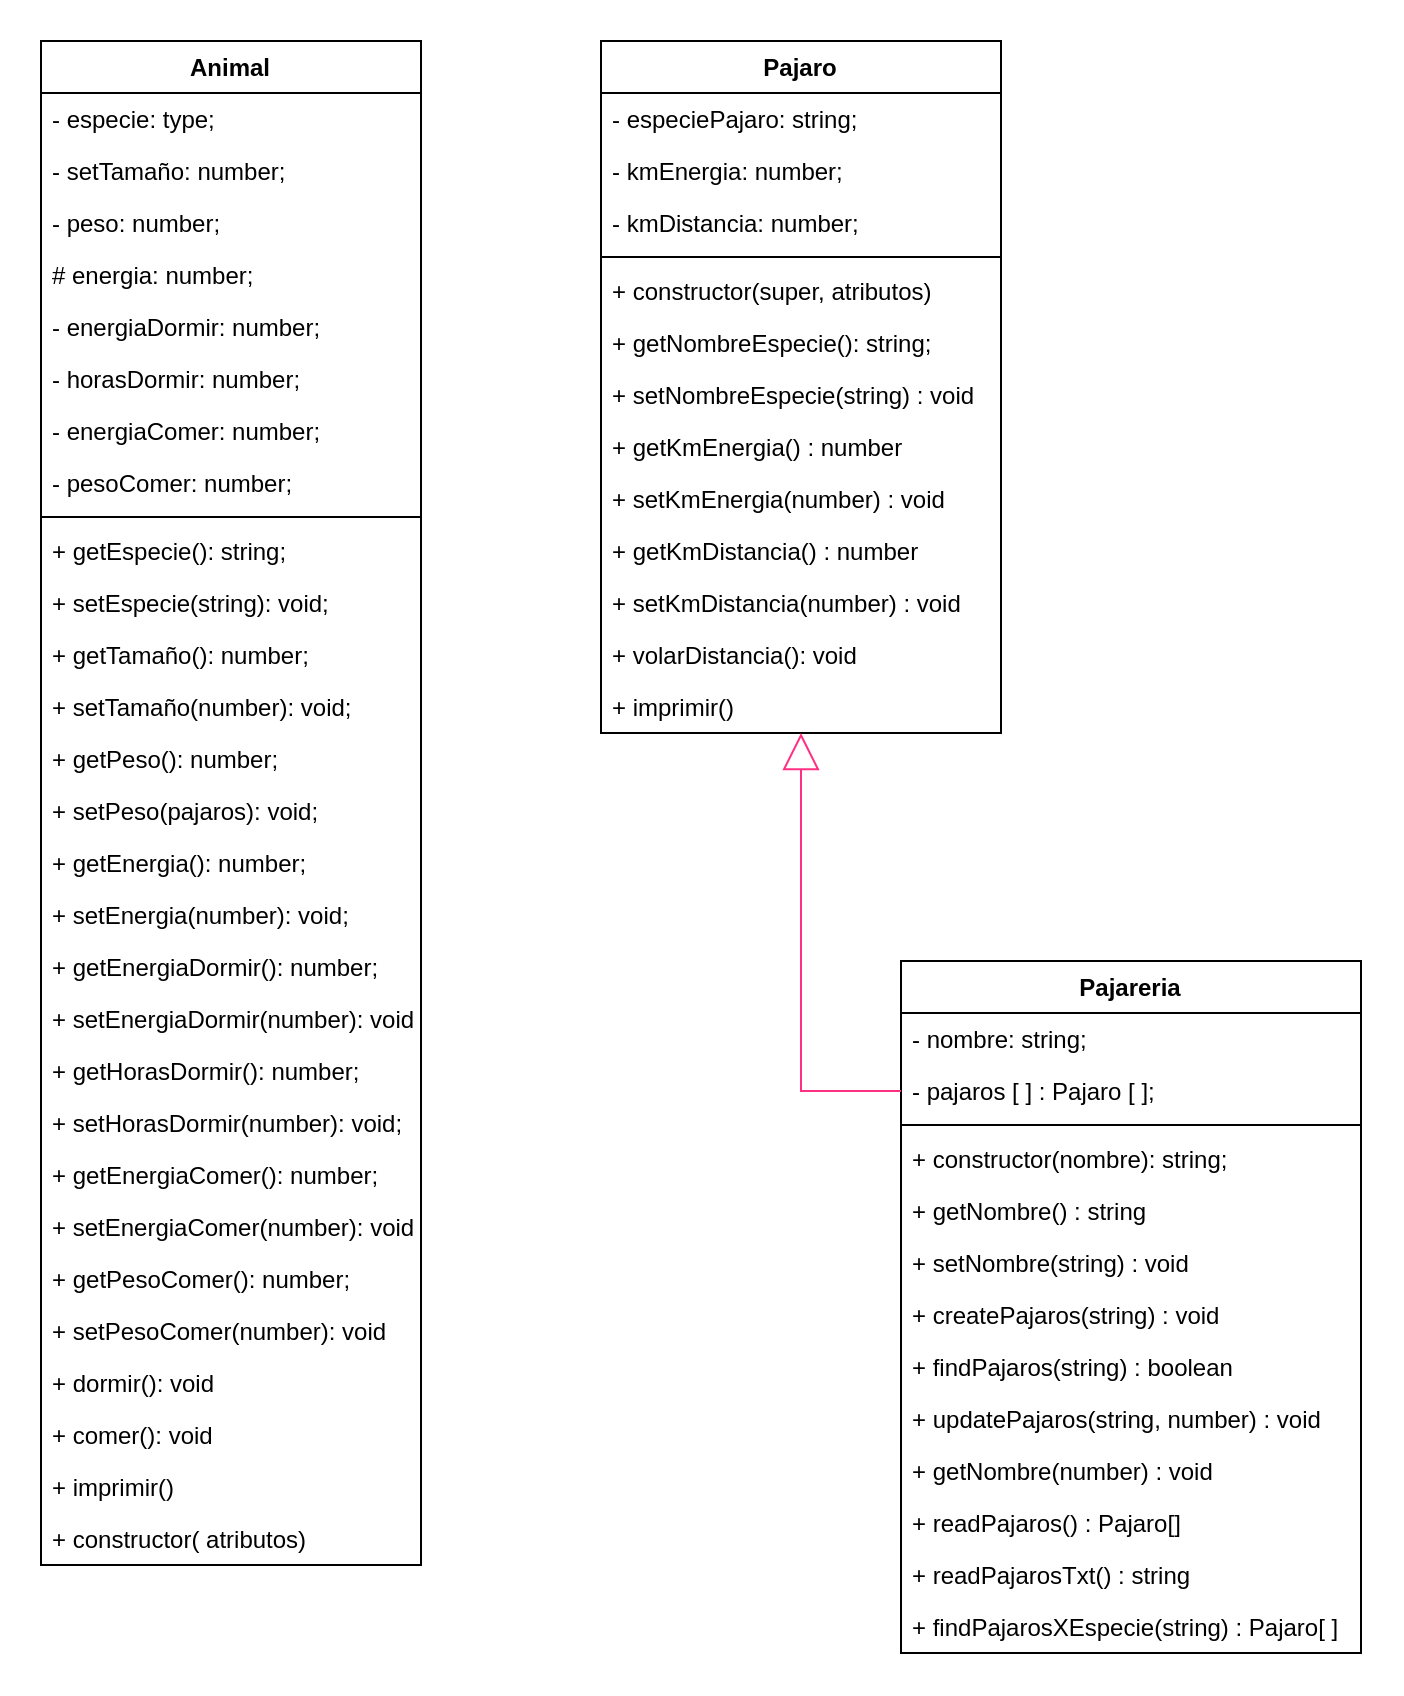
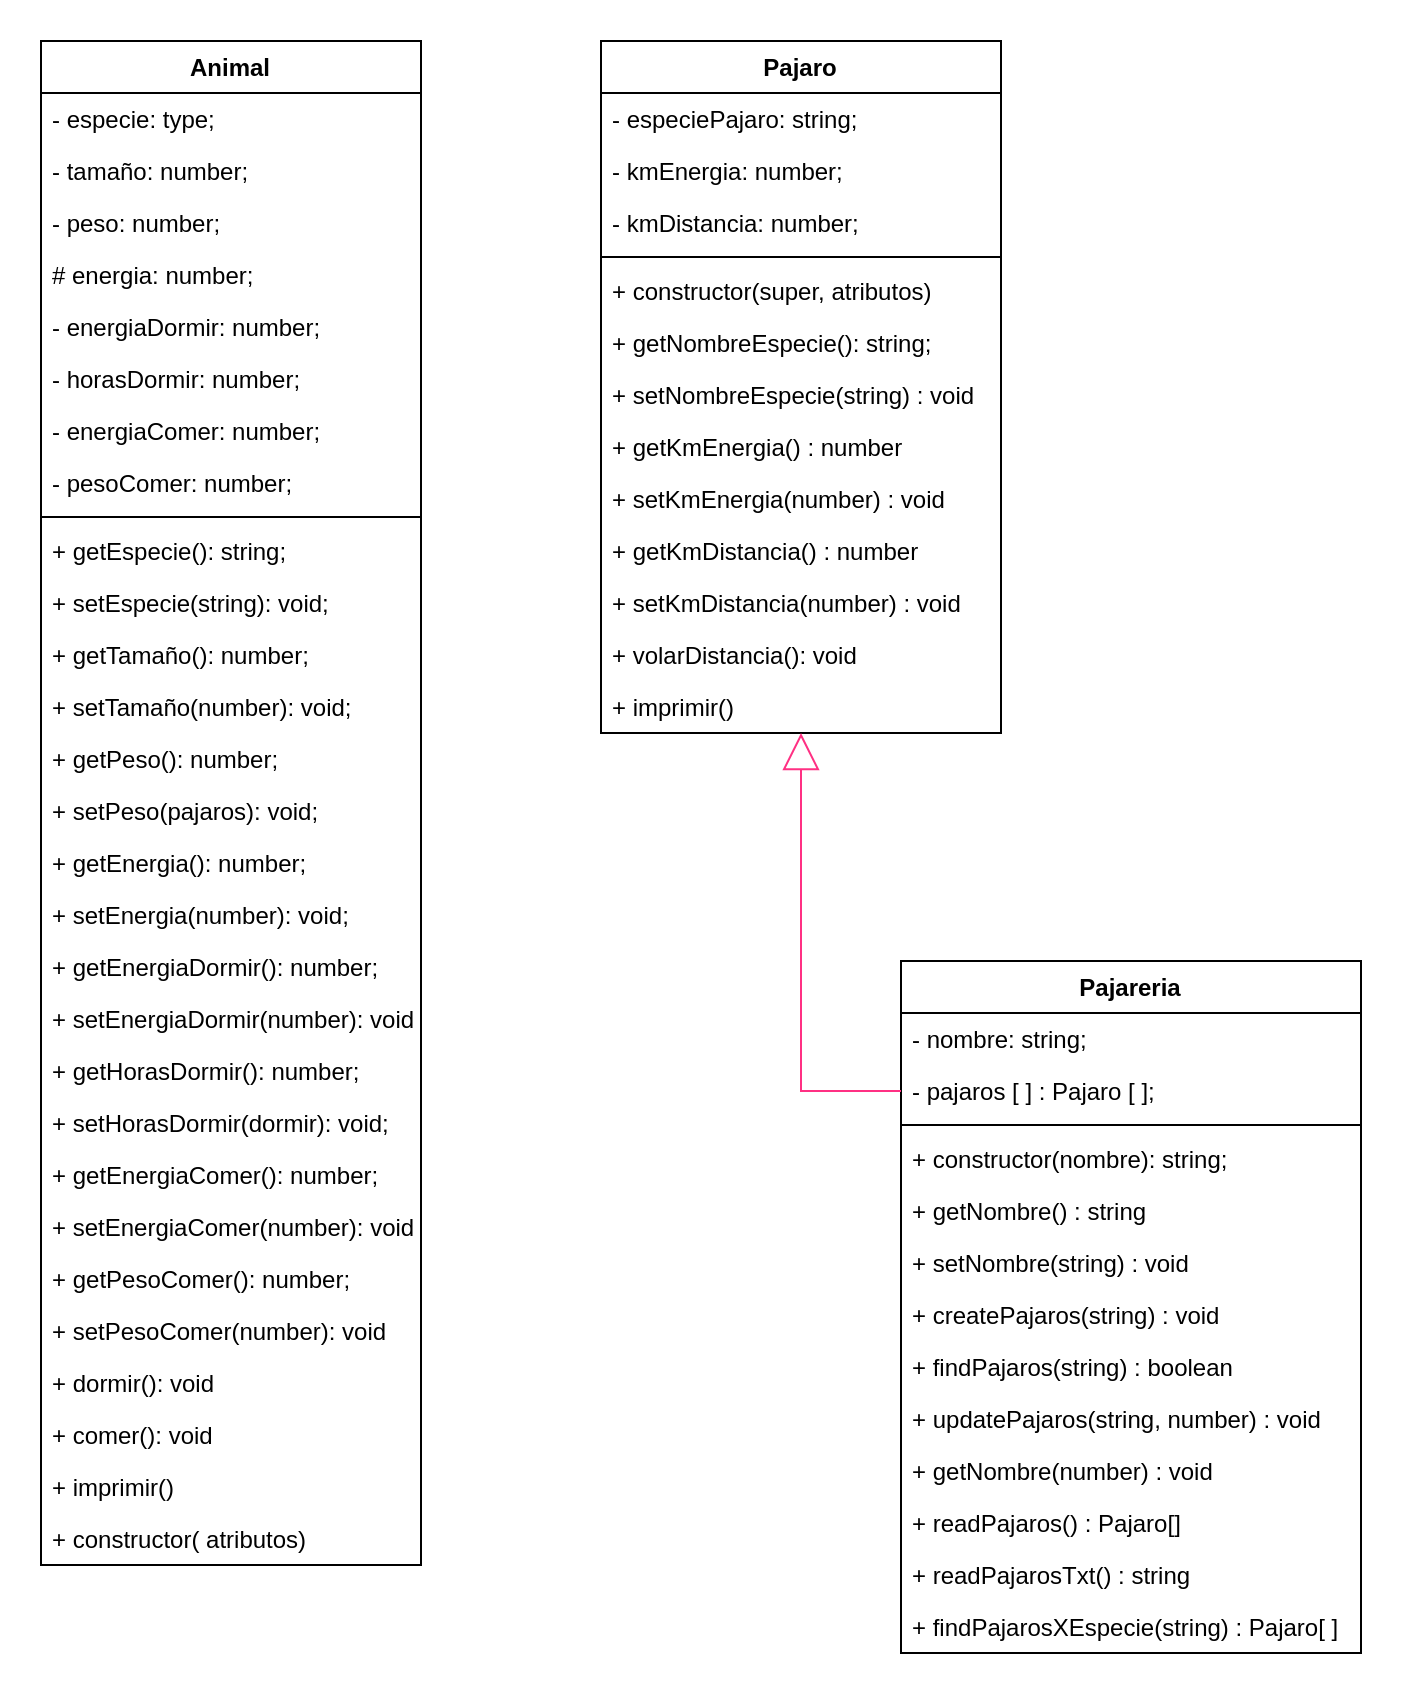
node "- setTamaño: number;": label "- setTamaño: number;" -> "- tamaño: number;"
node "+ setHorasDormir(number): void;": label "+ setHorasDormir(number): void;" -> "+ setHorasDormir(dormir): void;"
